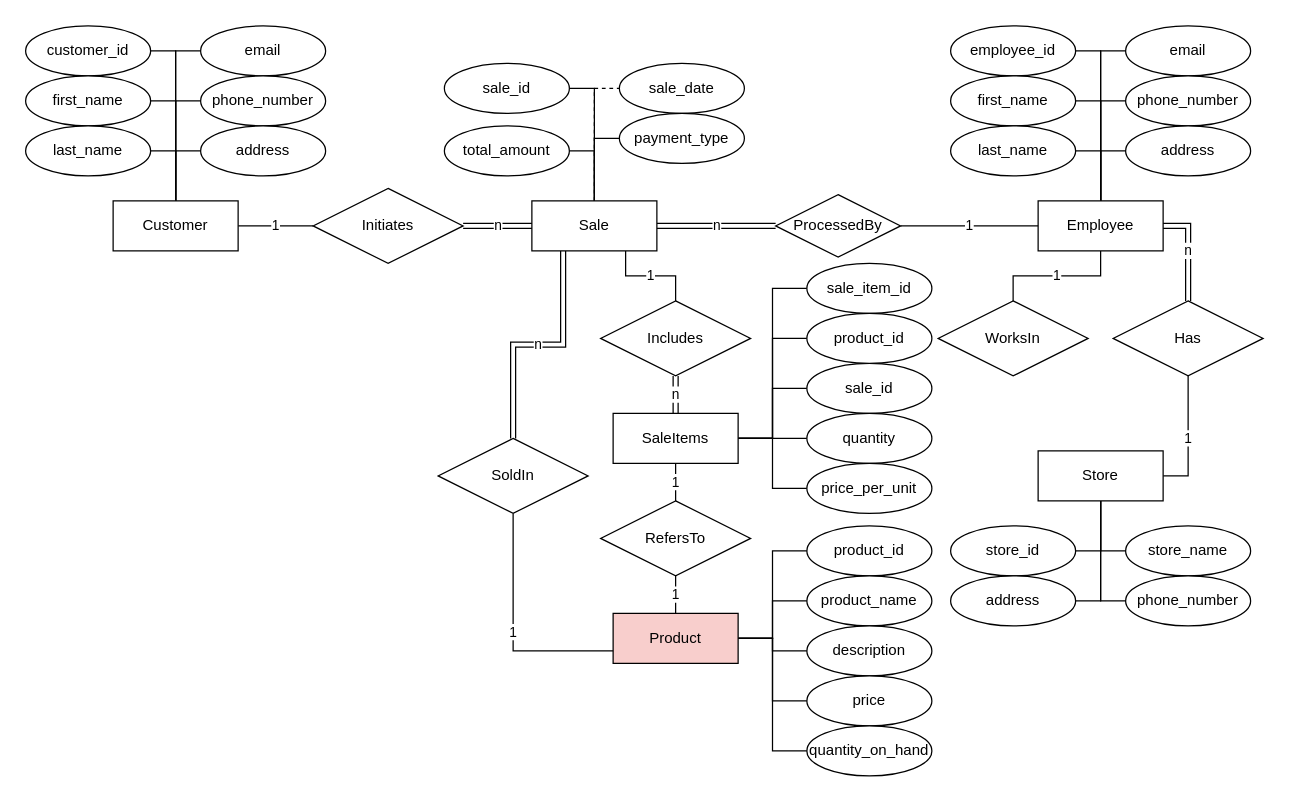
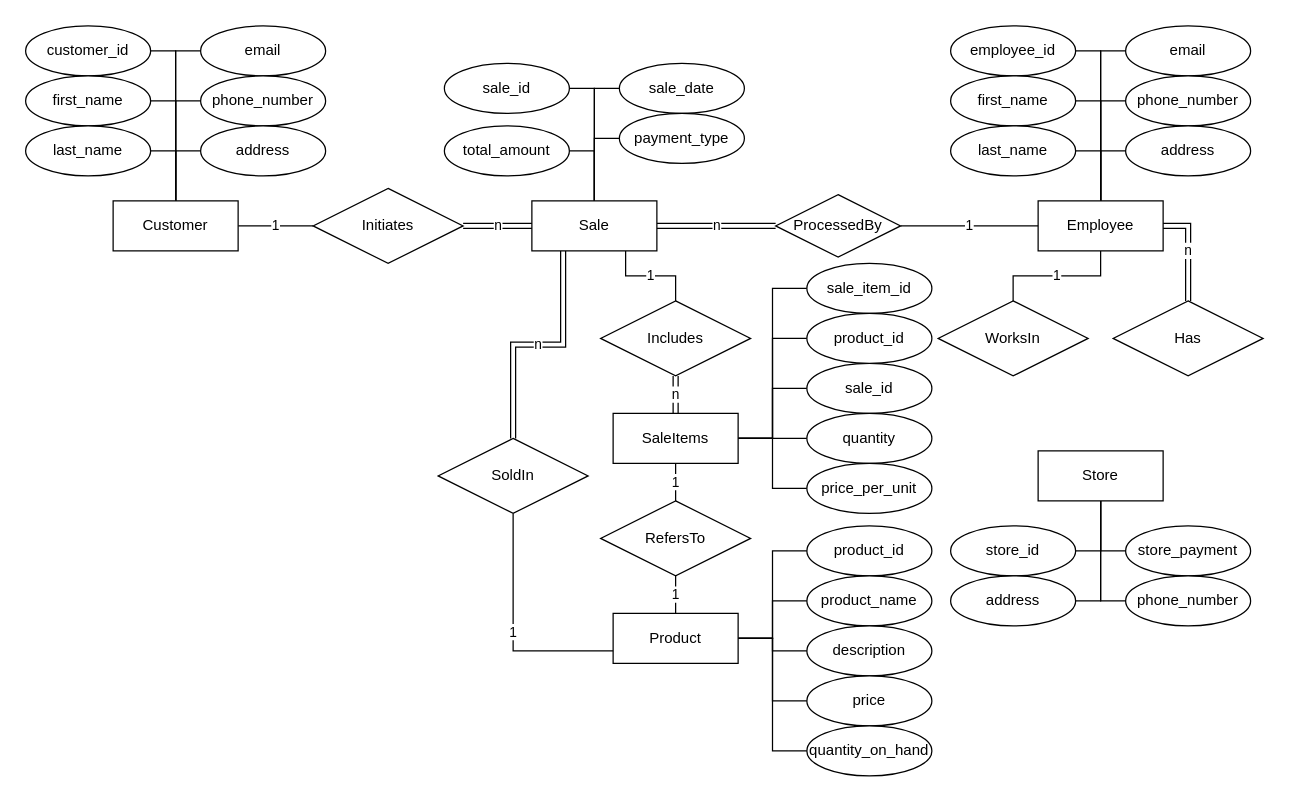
edge "sale_date" -- "Sale": style dashed -> solid
edge "Has" -- "Store": removed, label "1"
node "store_name": label "store_name" -> "store_payment"
node "Product": fillcolor #f8cecc -> #ffffff
